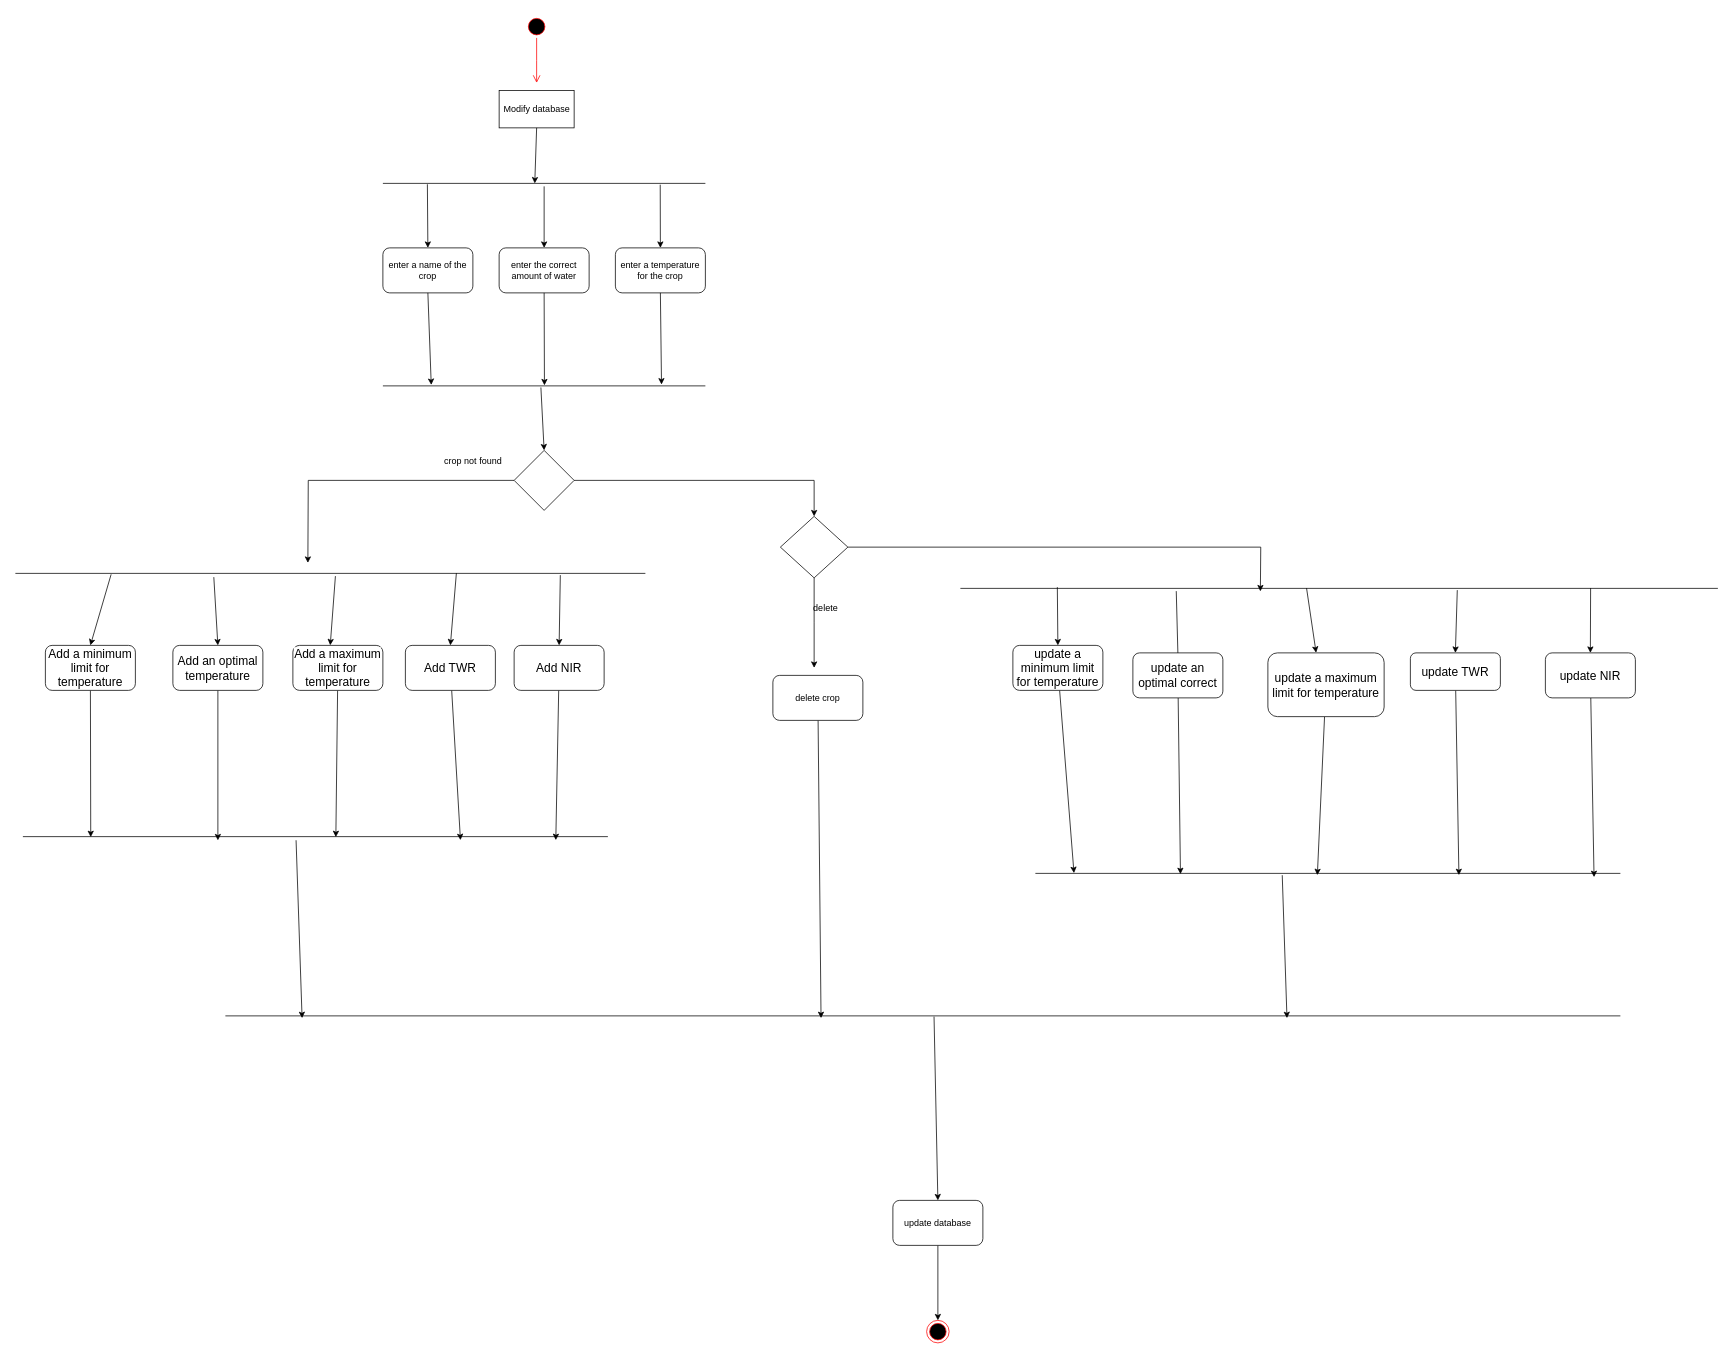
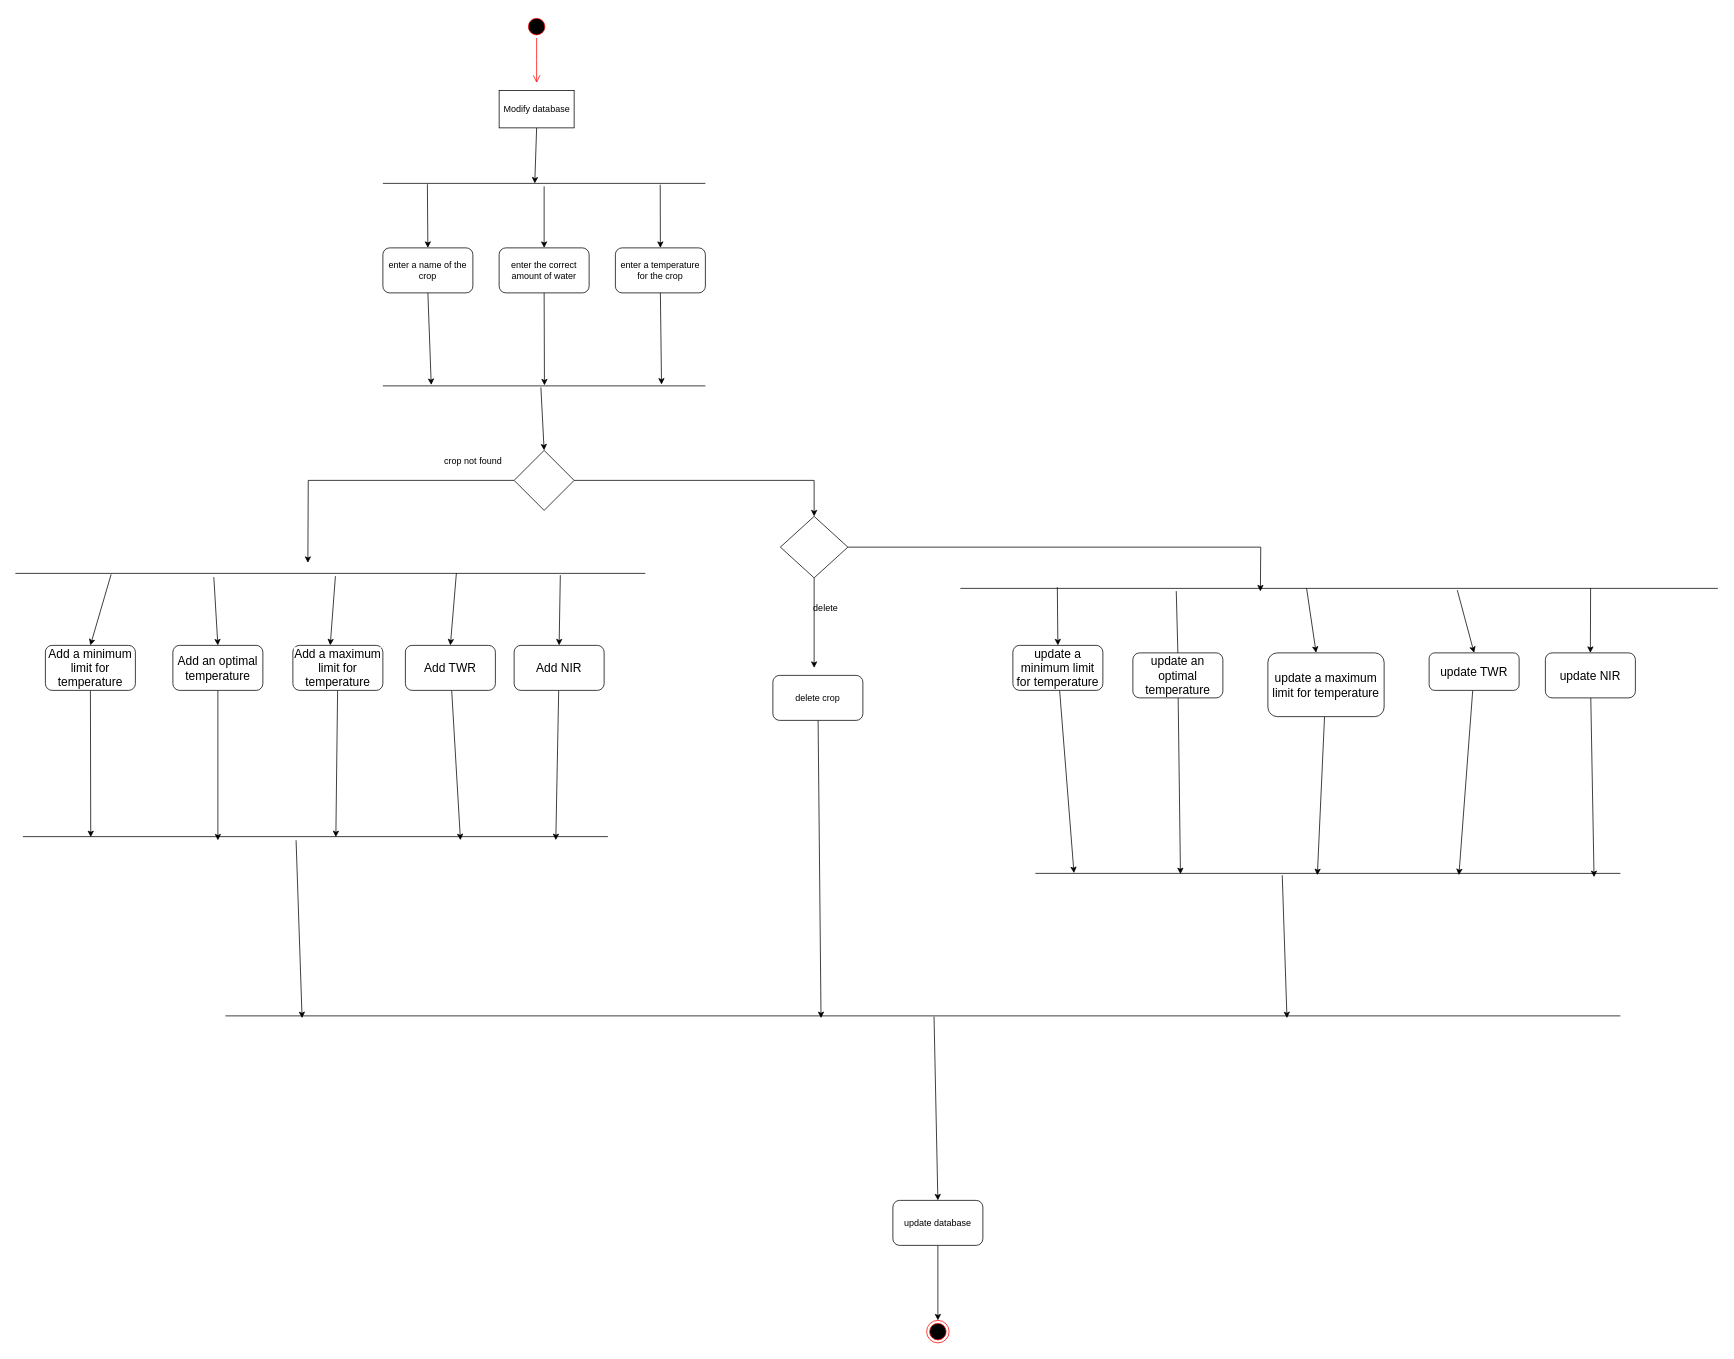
node "update TWR": moved (1455, 672) -> (1474, 672)
node "update an optimal correct": label "update an optimal correct" -> "update an optimal temperature"
